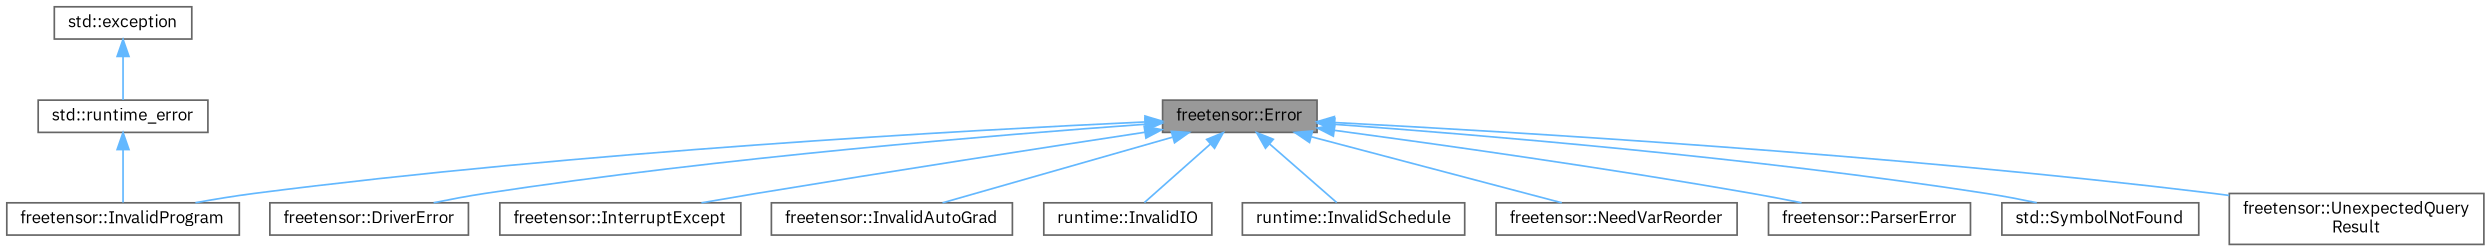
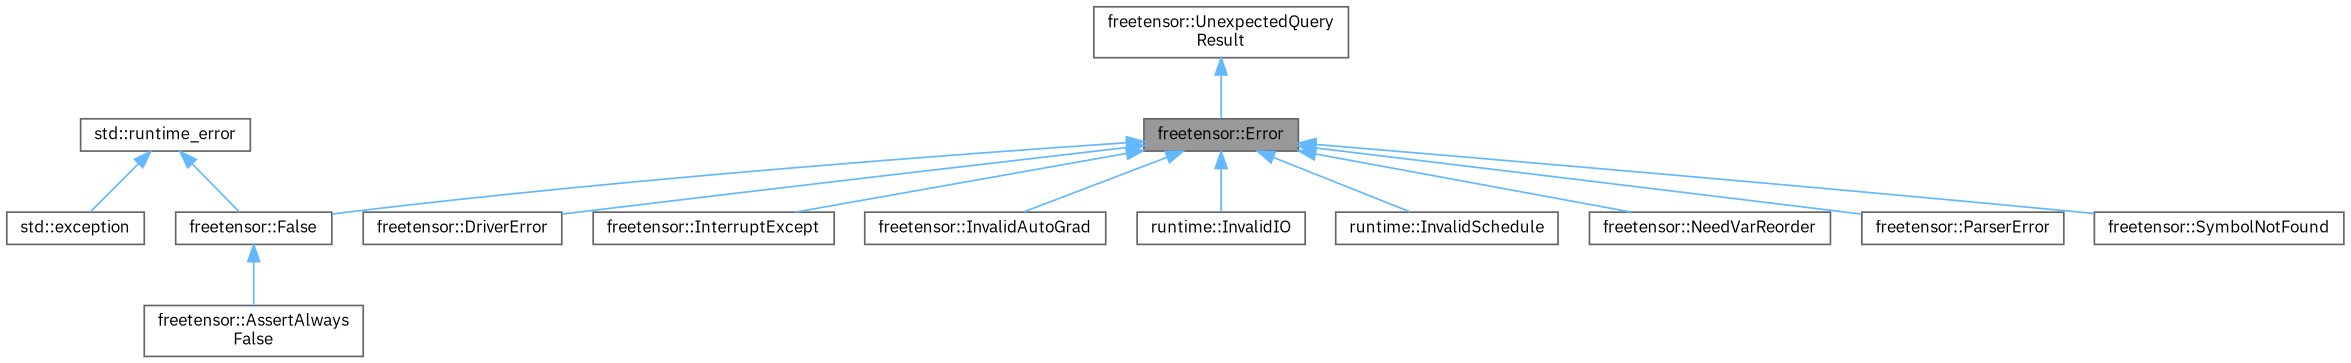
edge "std::runtime_error" -> "std::exception": reversed
edge "freetensor::UnexpectedQuery Result" -> "freetensor::Error": reversed
node "freetensor::InvalidProgram": label "freetensor::InvalidProgram" -> "freetensor::False"
node "std::SymbolNotFound": label "std::SymbolNotFound" -> "freetensor::SymbolNotFound"
node "freetensor::AssertAlways False": added
